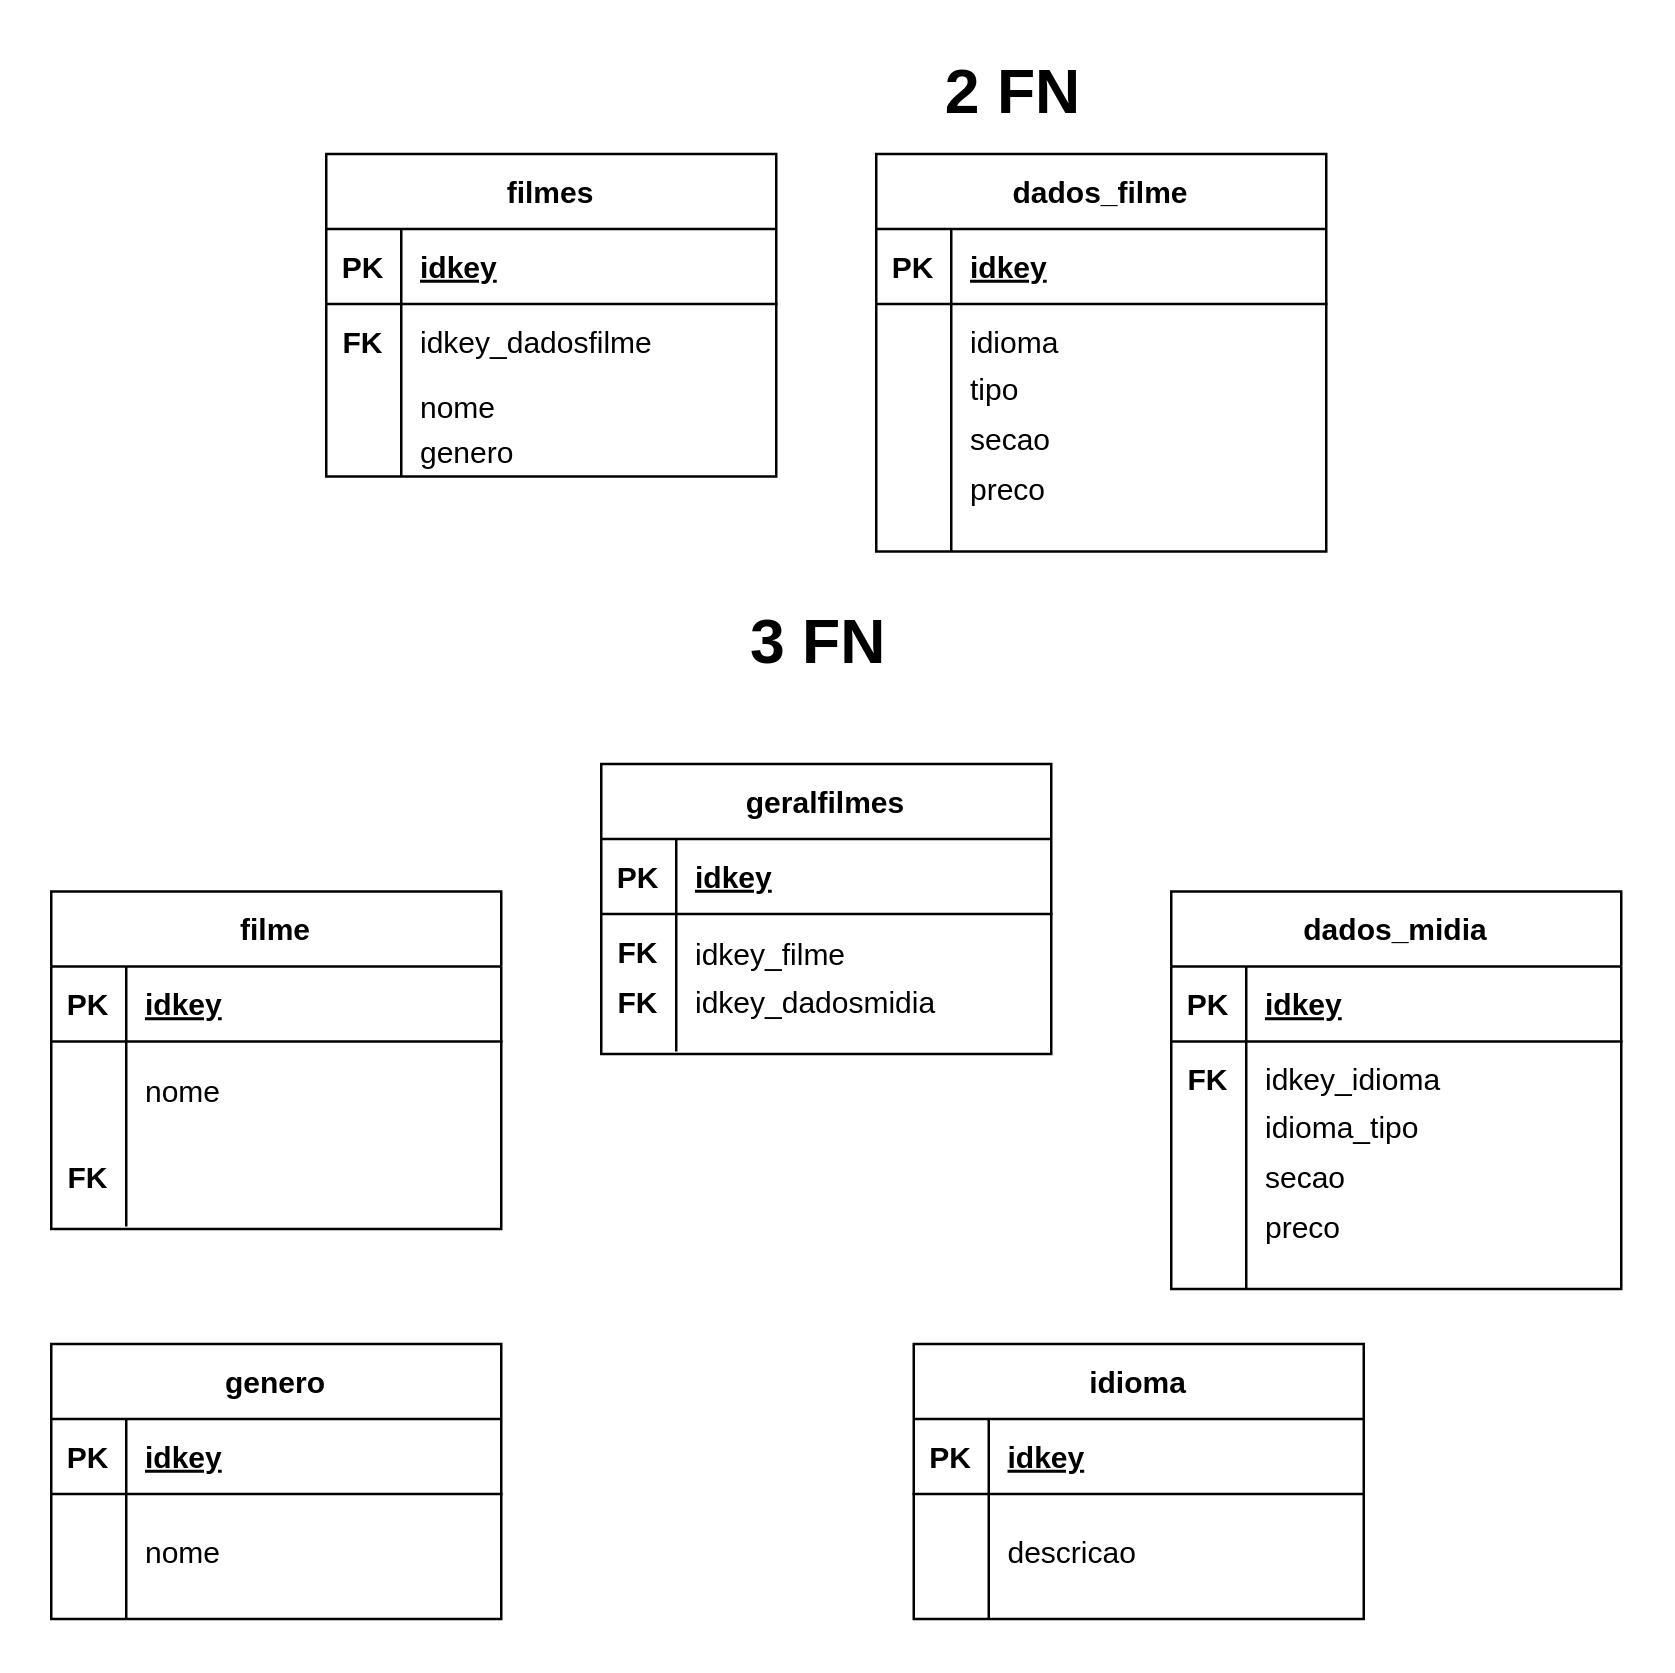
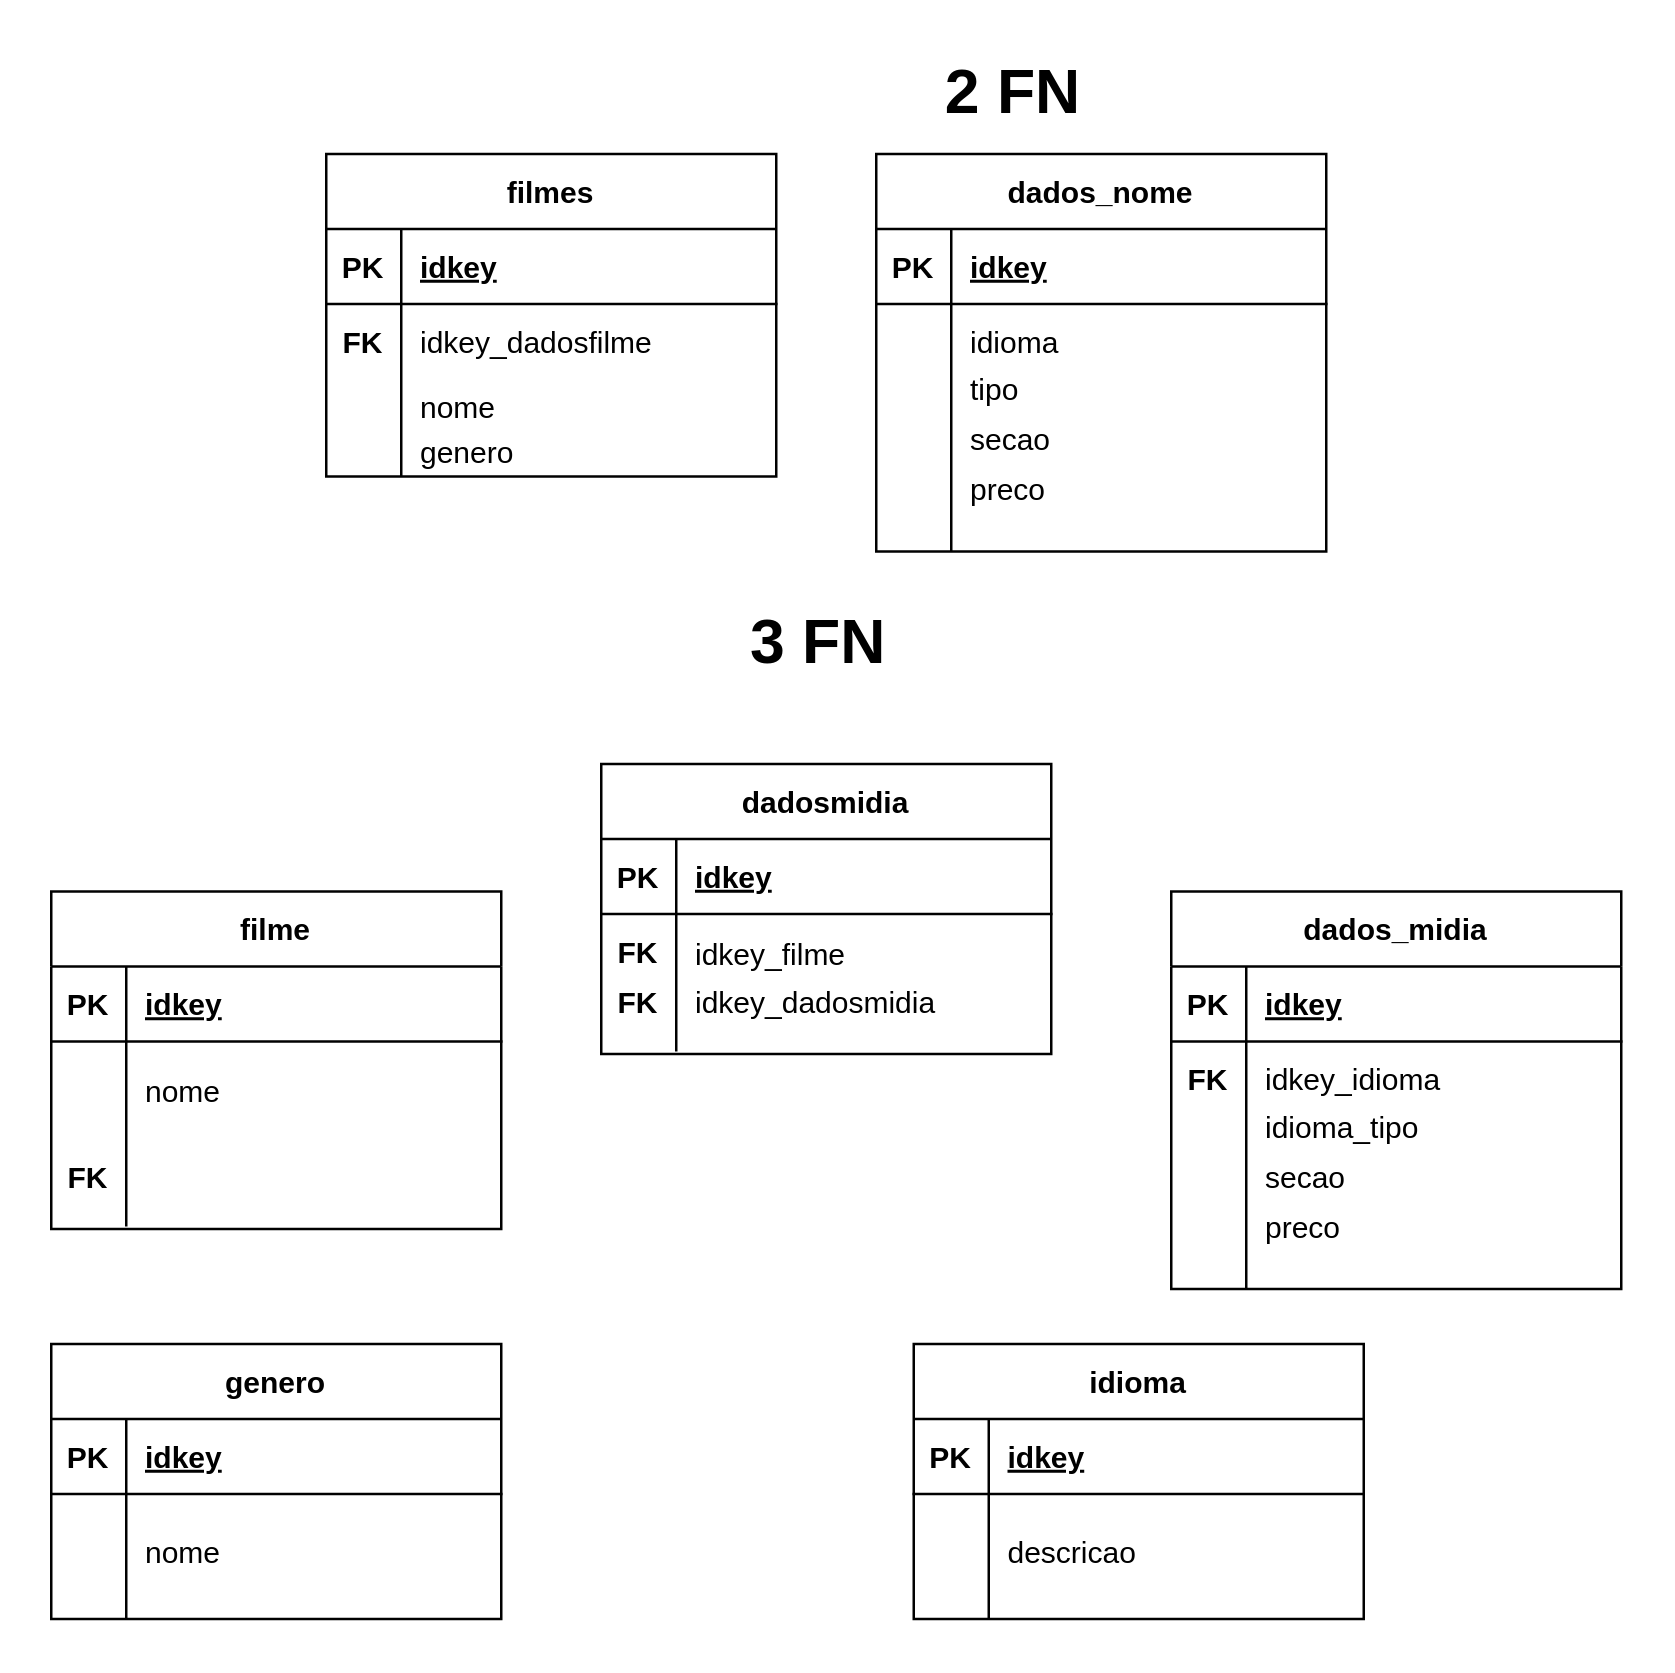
node "dados_filme": label "dados_filme" -> "dados_nome"
node "geralfilmes": label "geralfilmes" -> "dadosmidia"
